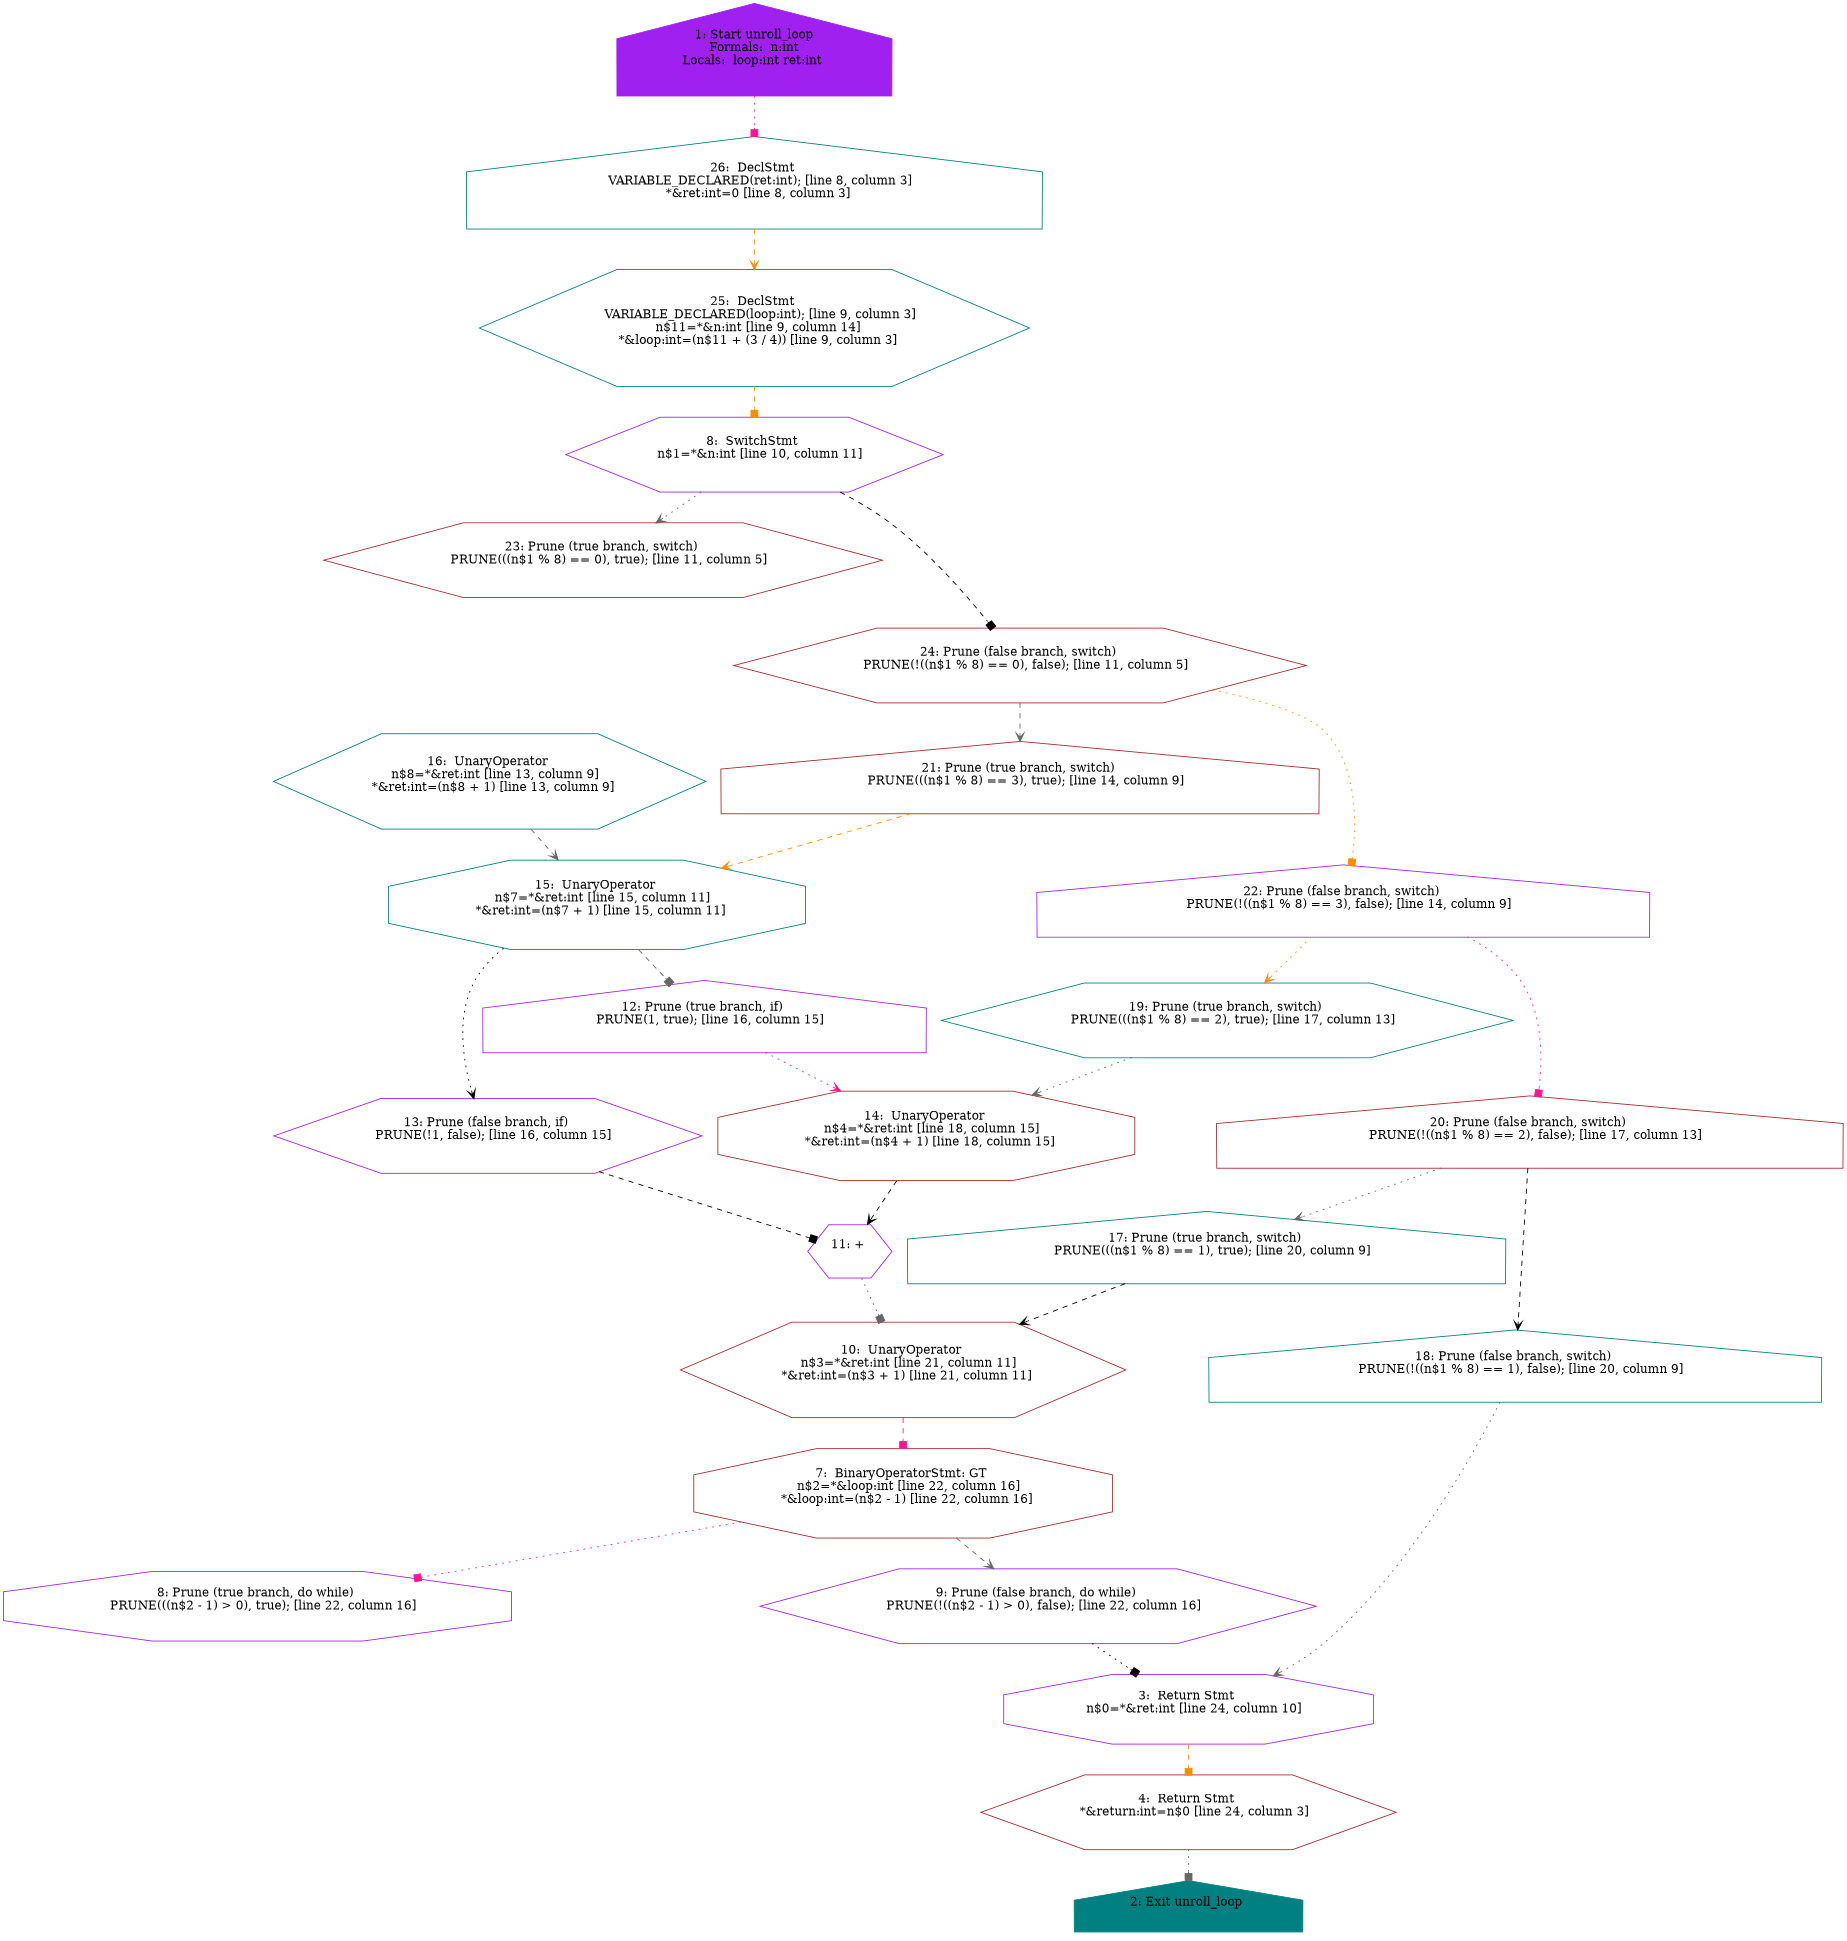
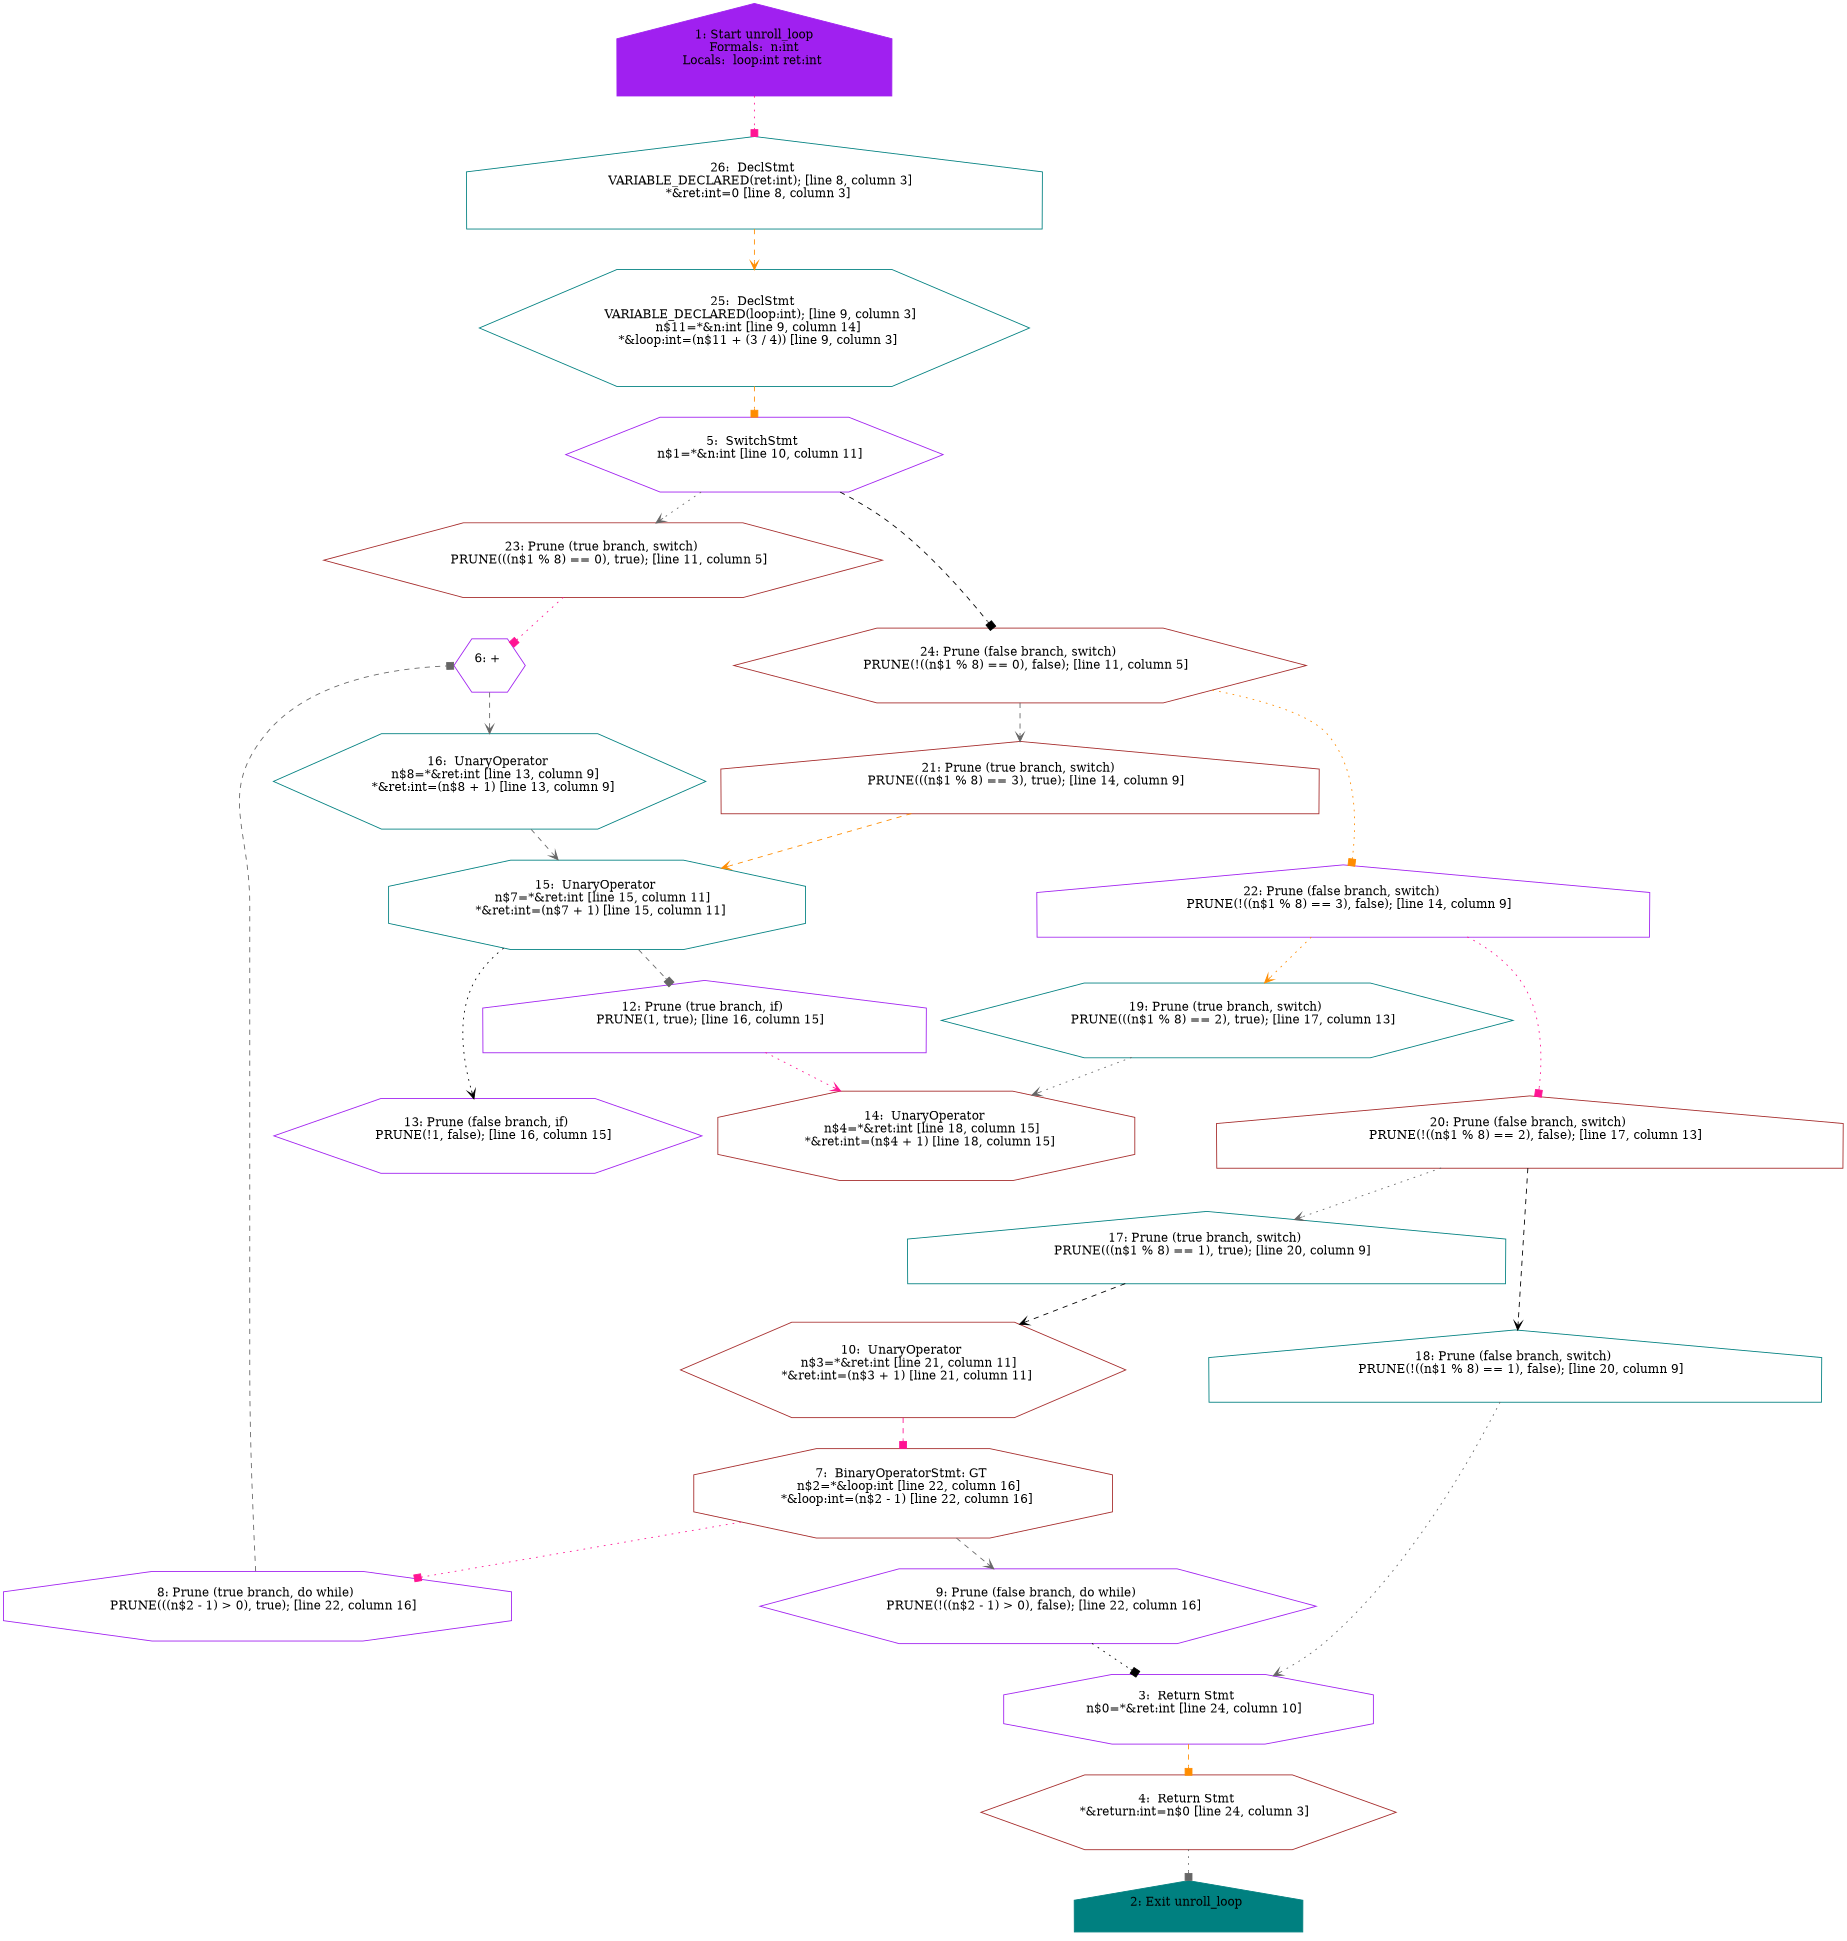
node "8:  SwitchStmt n$1=*&n:int [line 10, column 11]": label "8:  SwitchStmt n$1=*&n:int [line 10, column 11]" -> "5:  SwitchStmt n$1=*&n:int [line 10, column 11]"
node "6: +": added
node "11: +": removed
